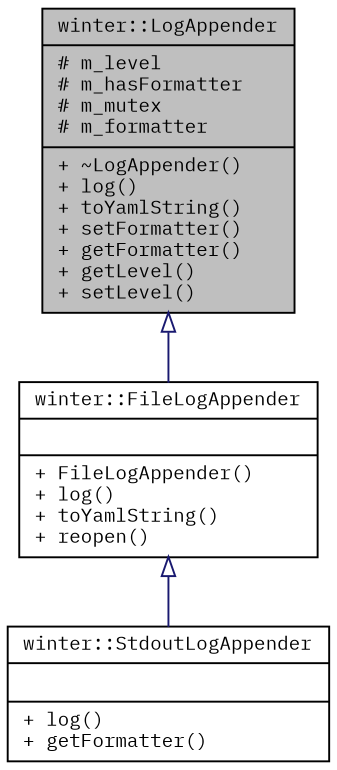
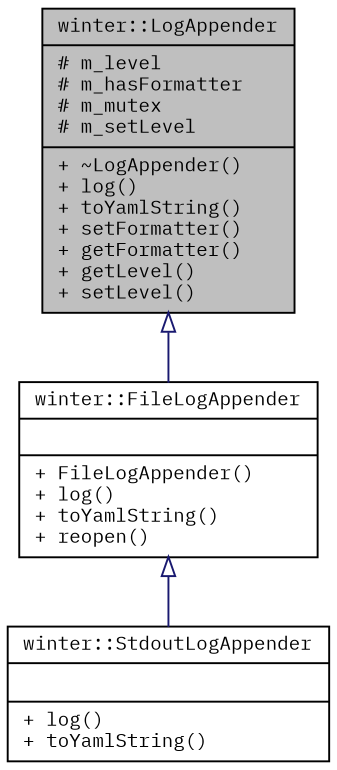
node "winter::LogAppender": text "# m_formatter" -> "# m_setLevel"
node "winter::StdoutLogAppender": text "+ getFormatter()" -> "+ toYamlString()"
